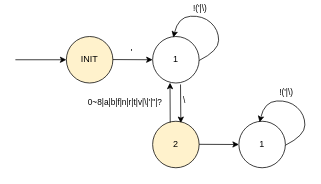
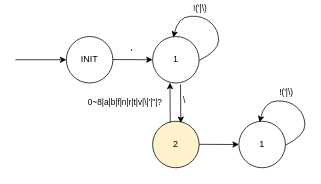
node "INIT": fillcolor #fff2cc -> #ffffff
